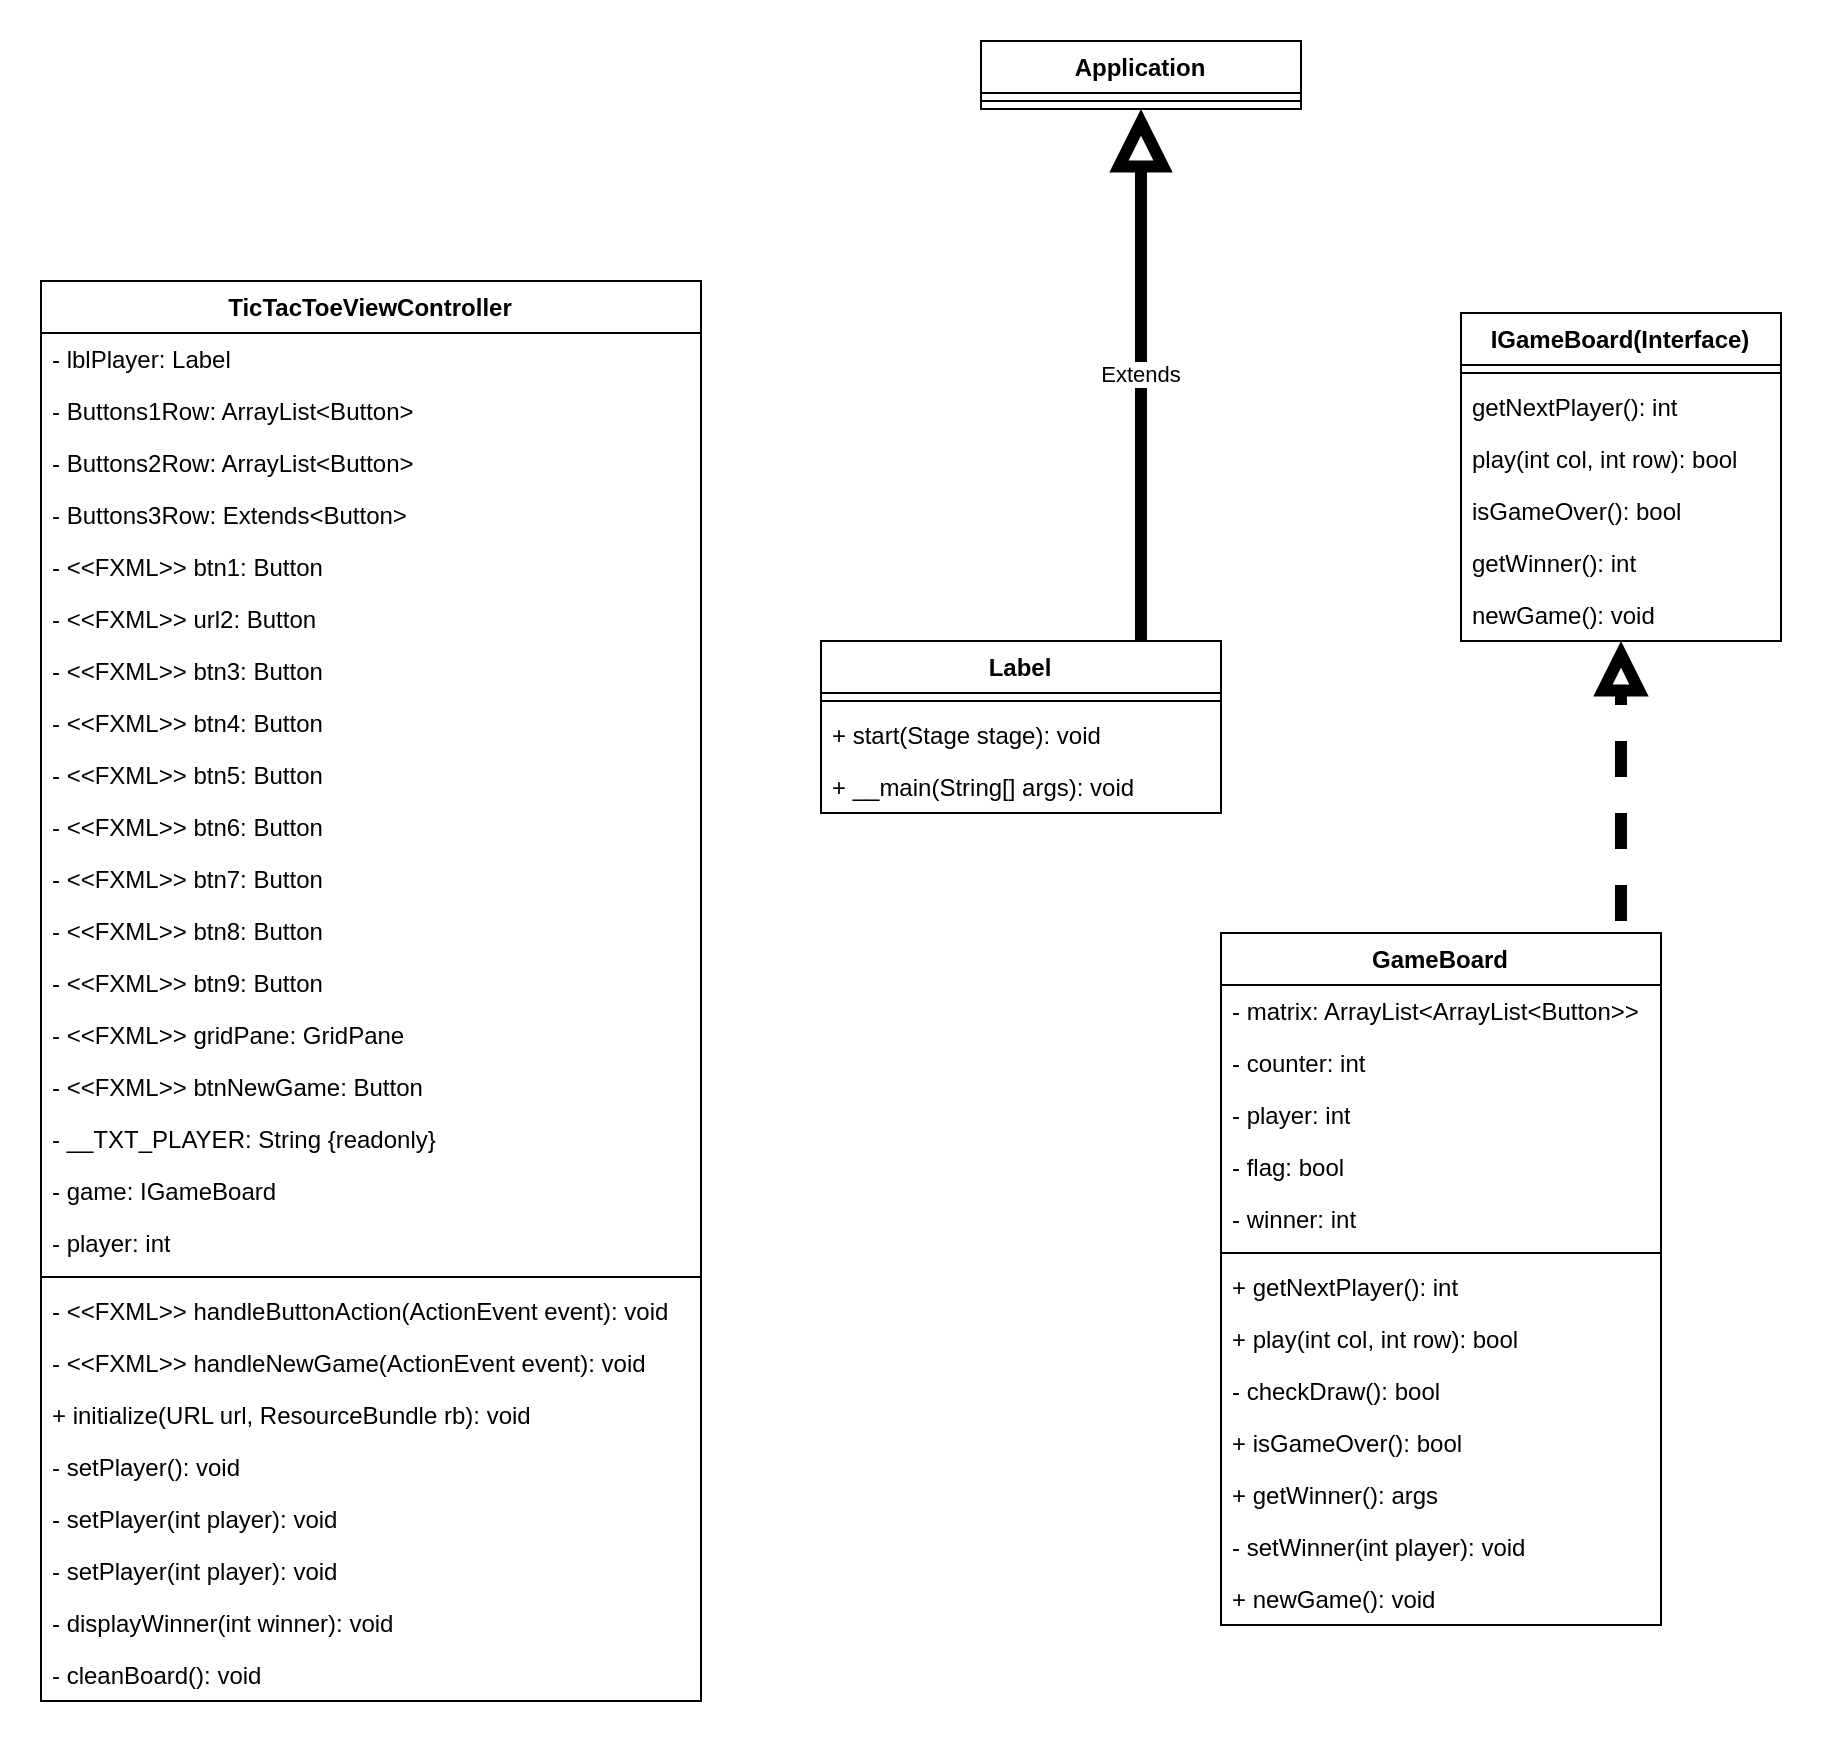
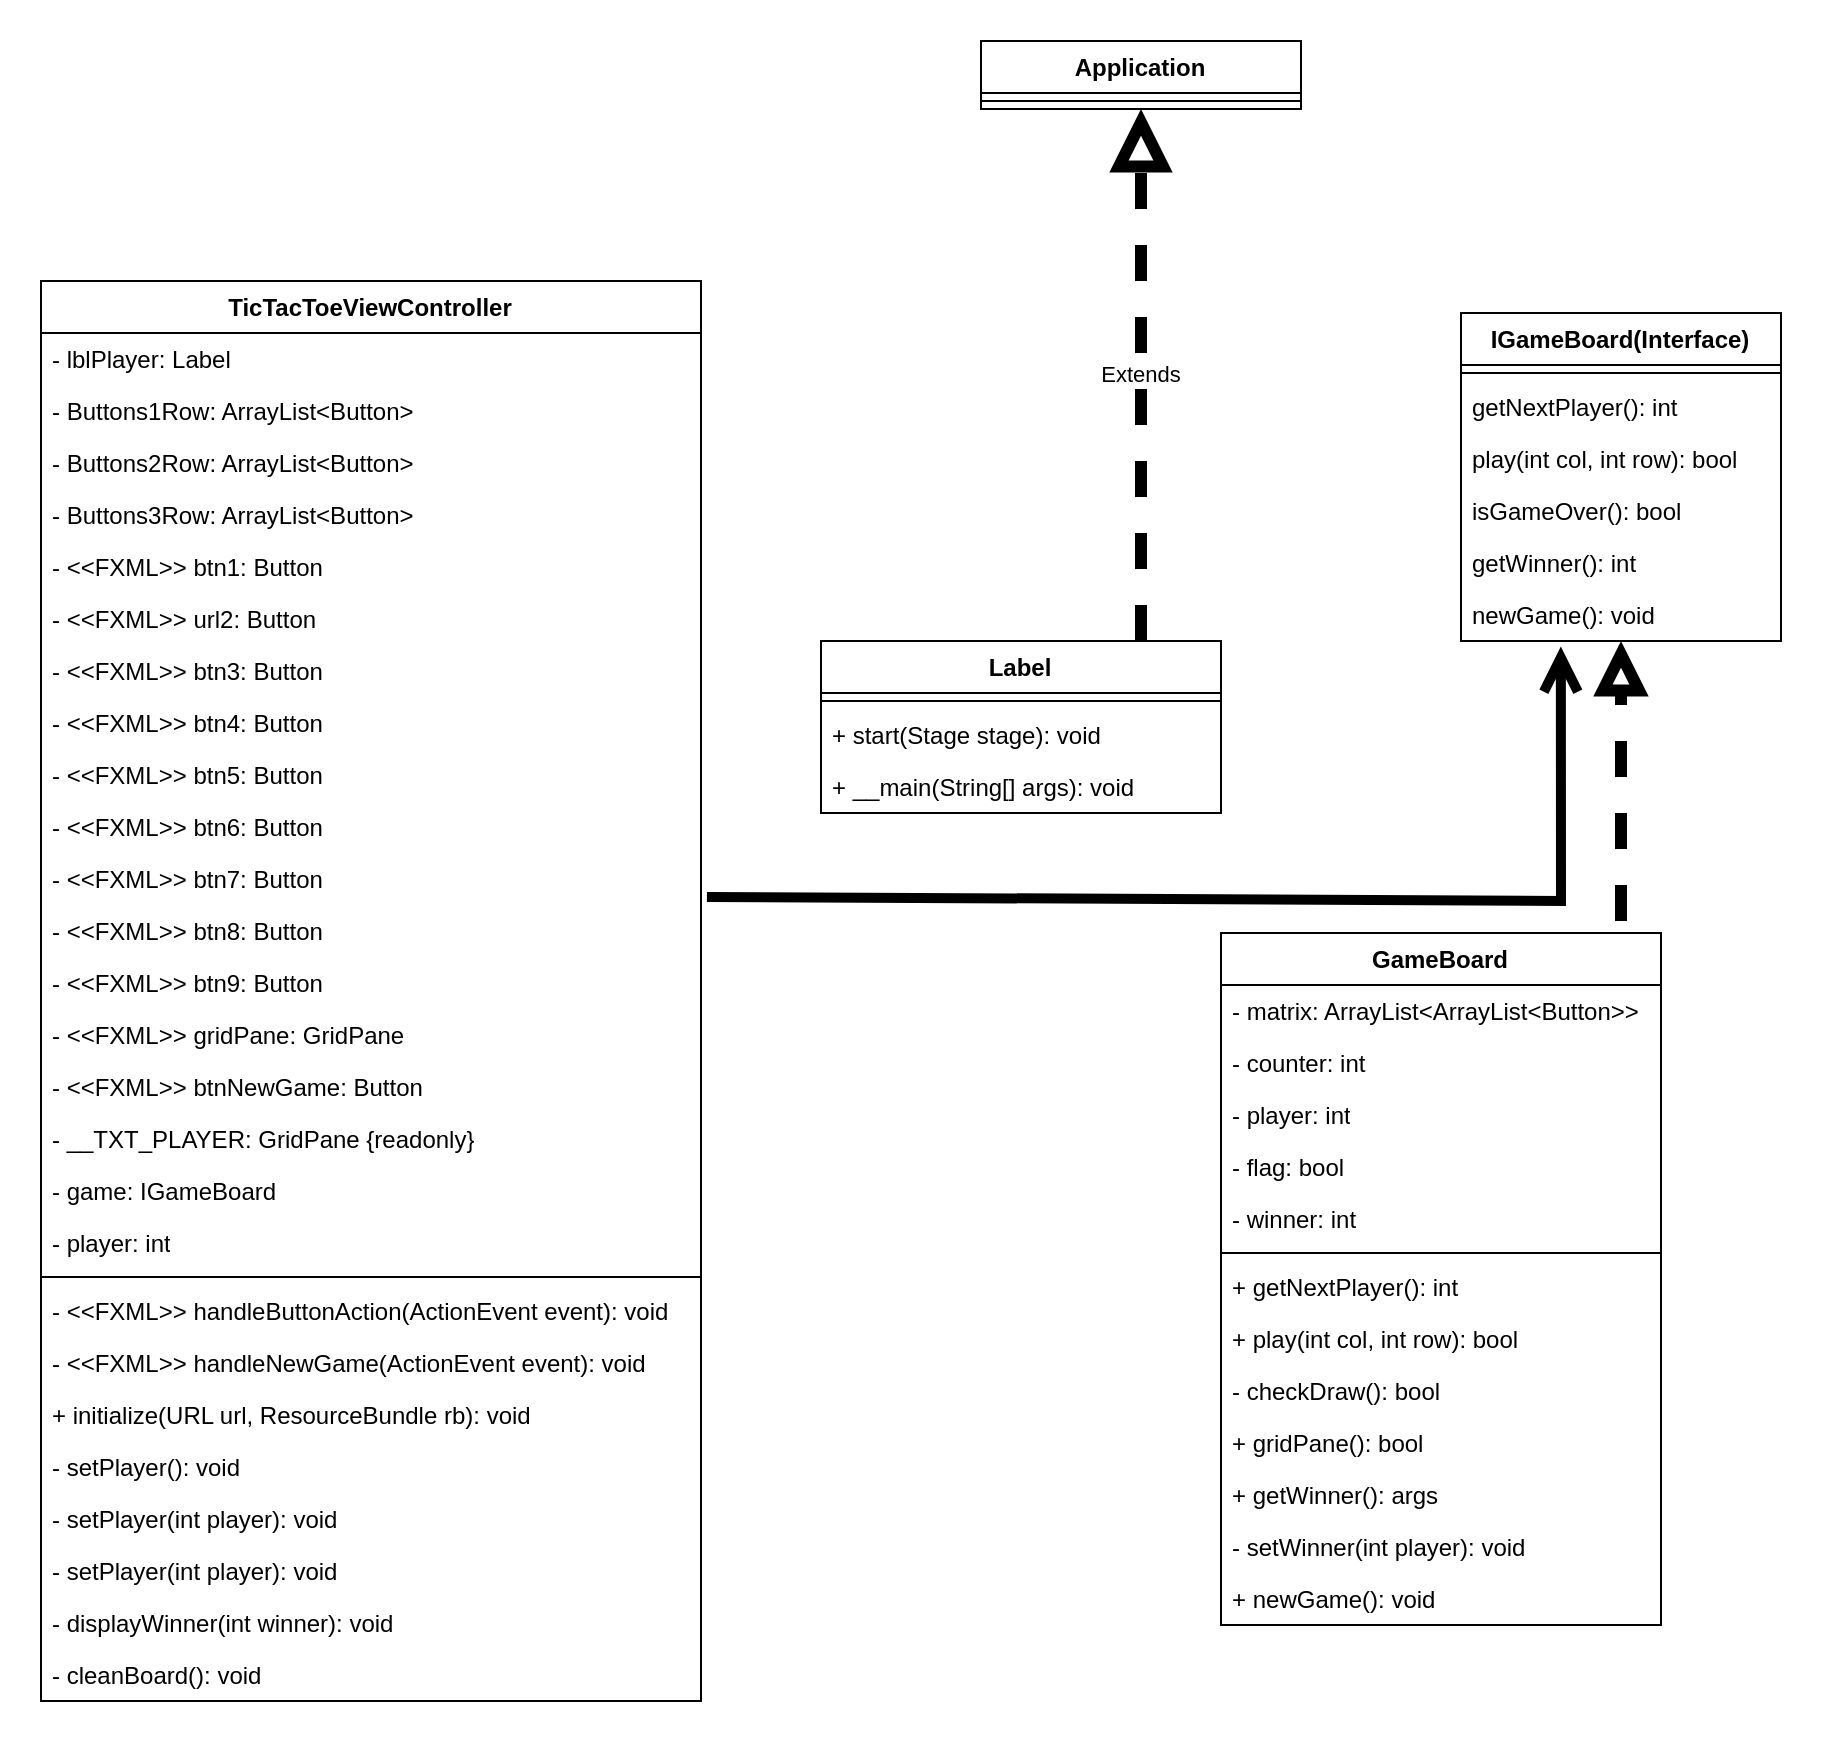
node "- Buttons3Row: Extends<Button>": label "- Buttons3Row: Extends<Button>" -> "- Buttons3Row: ArrayList<Button>"
edge "Label" -> "Application": style solid -> dashed
edge "- <<FXML>> btn7: Button" -> "newGame(): void": added
node "- __TXT_PLAYER: String {readonly}": label "- __TXT_PLAYER: String {readonly}" -> "- __TXT_PLAYER: GridPane {readonly}"
node "+ isGameOver(): bool": label "+ isGameOver(): bool" -> "+ gridPane(): bool"
